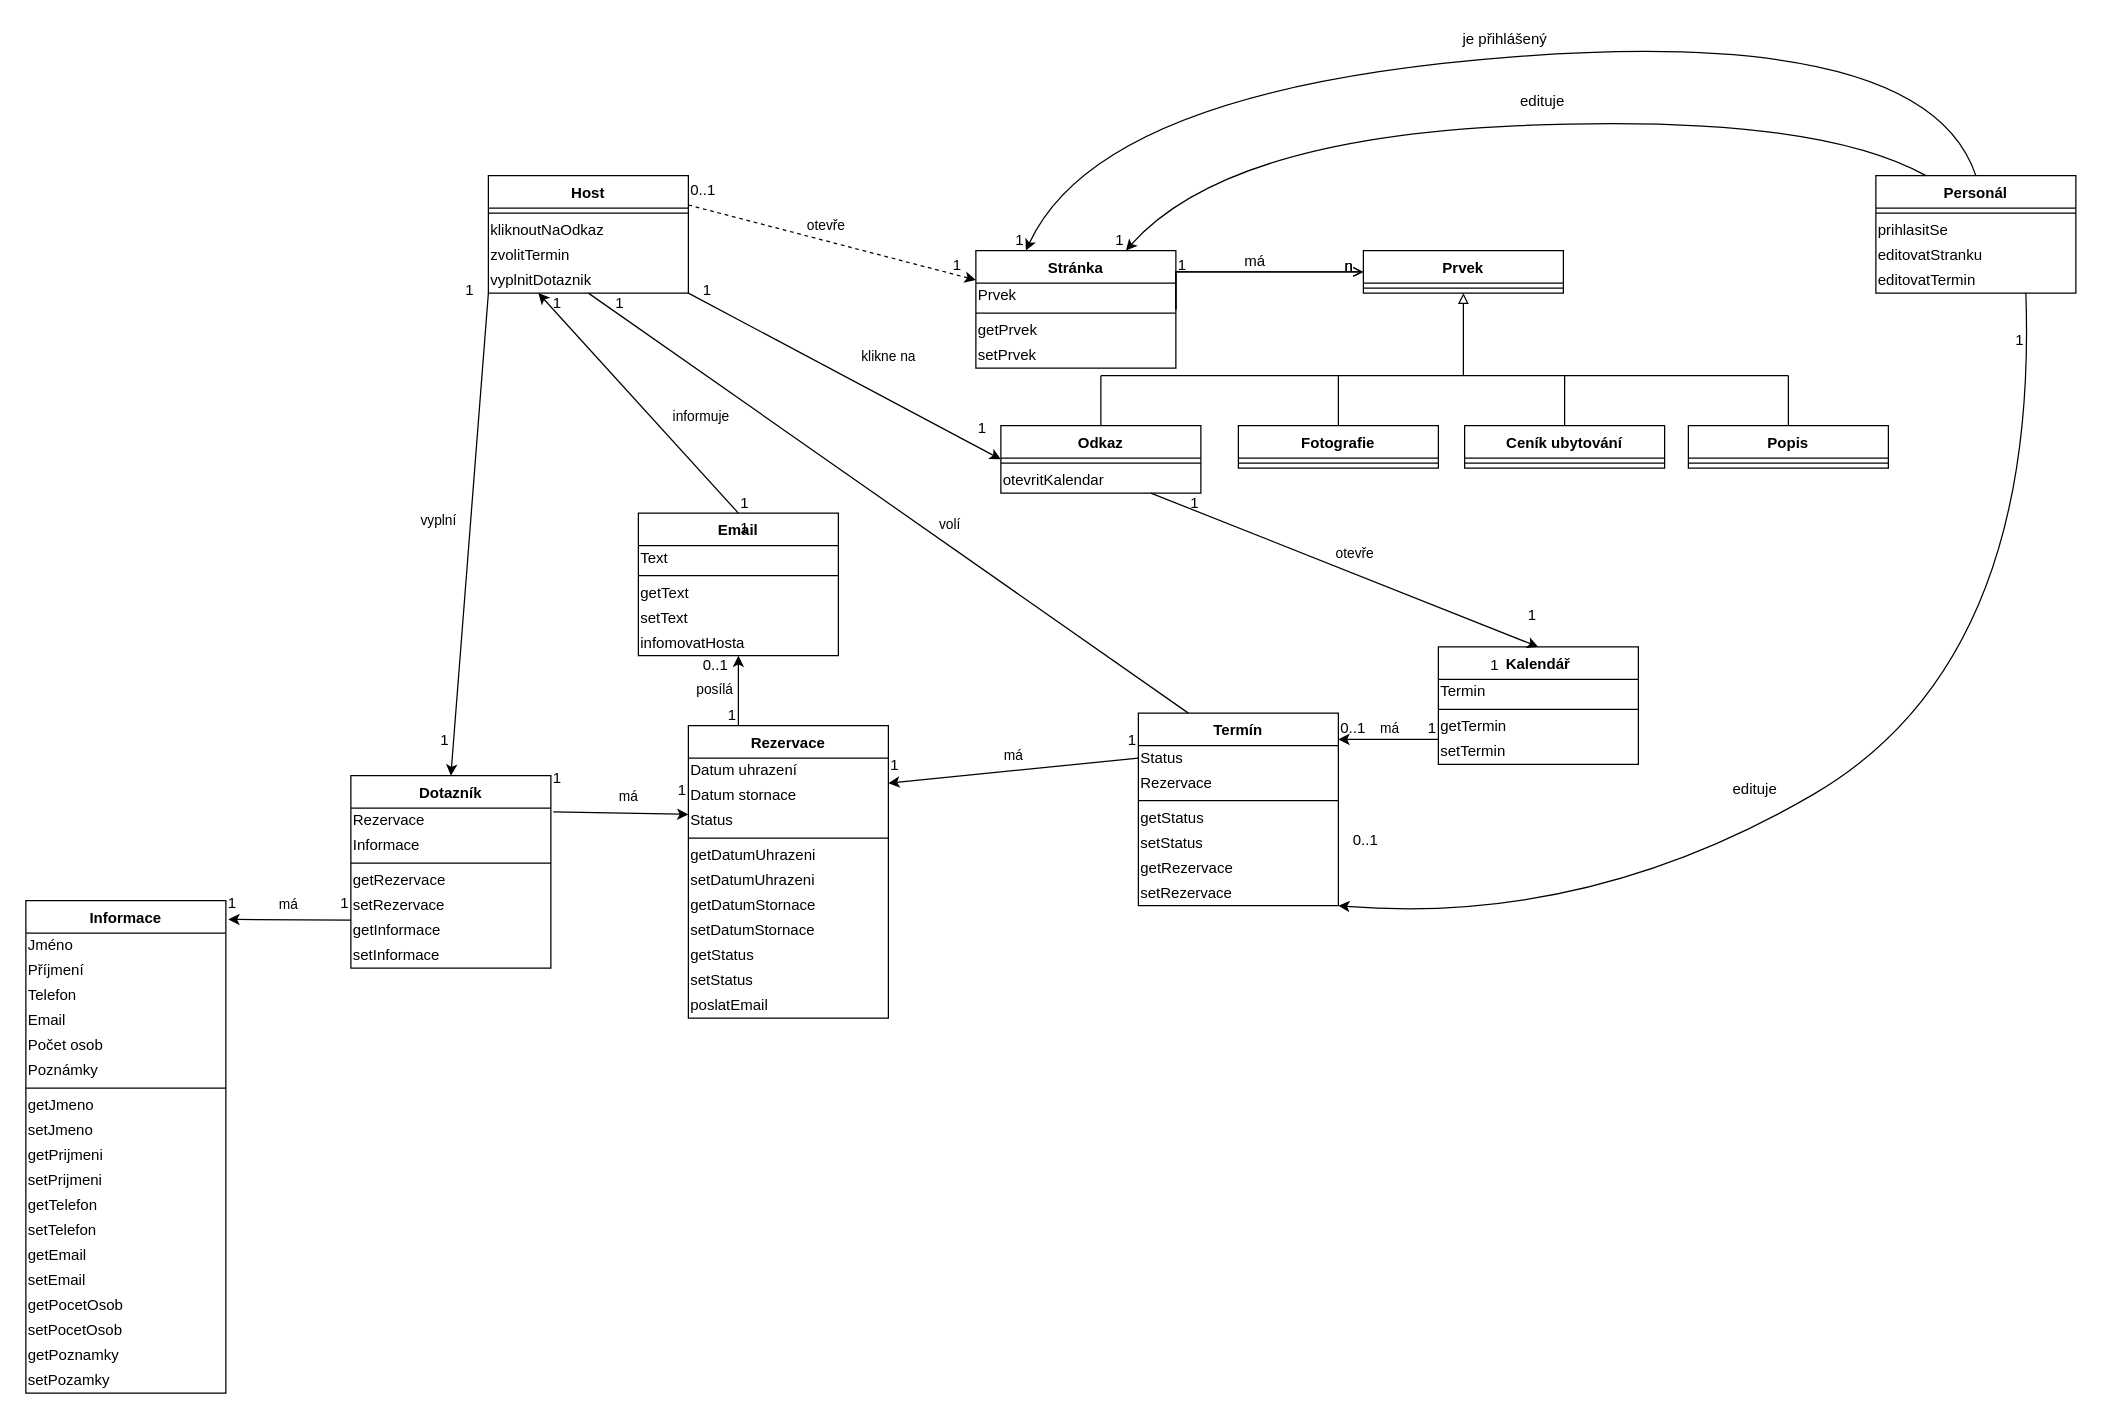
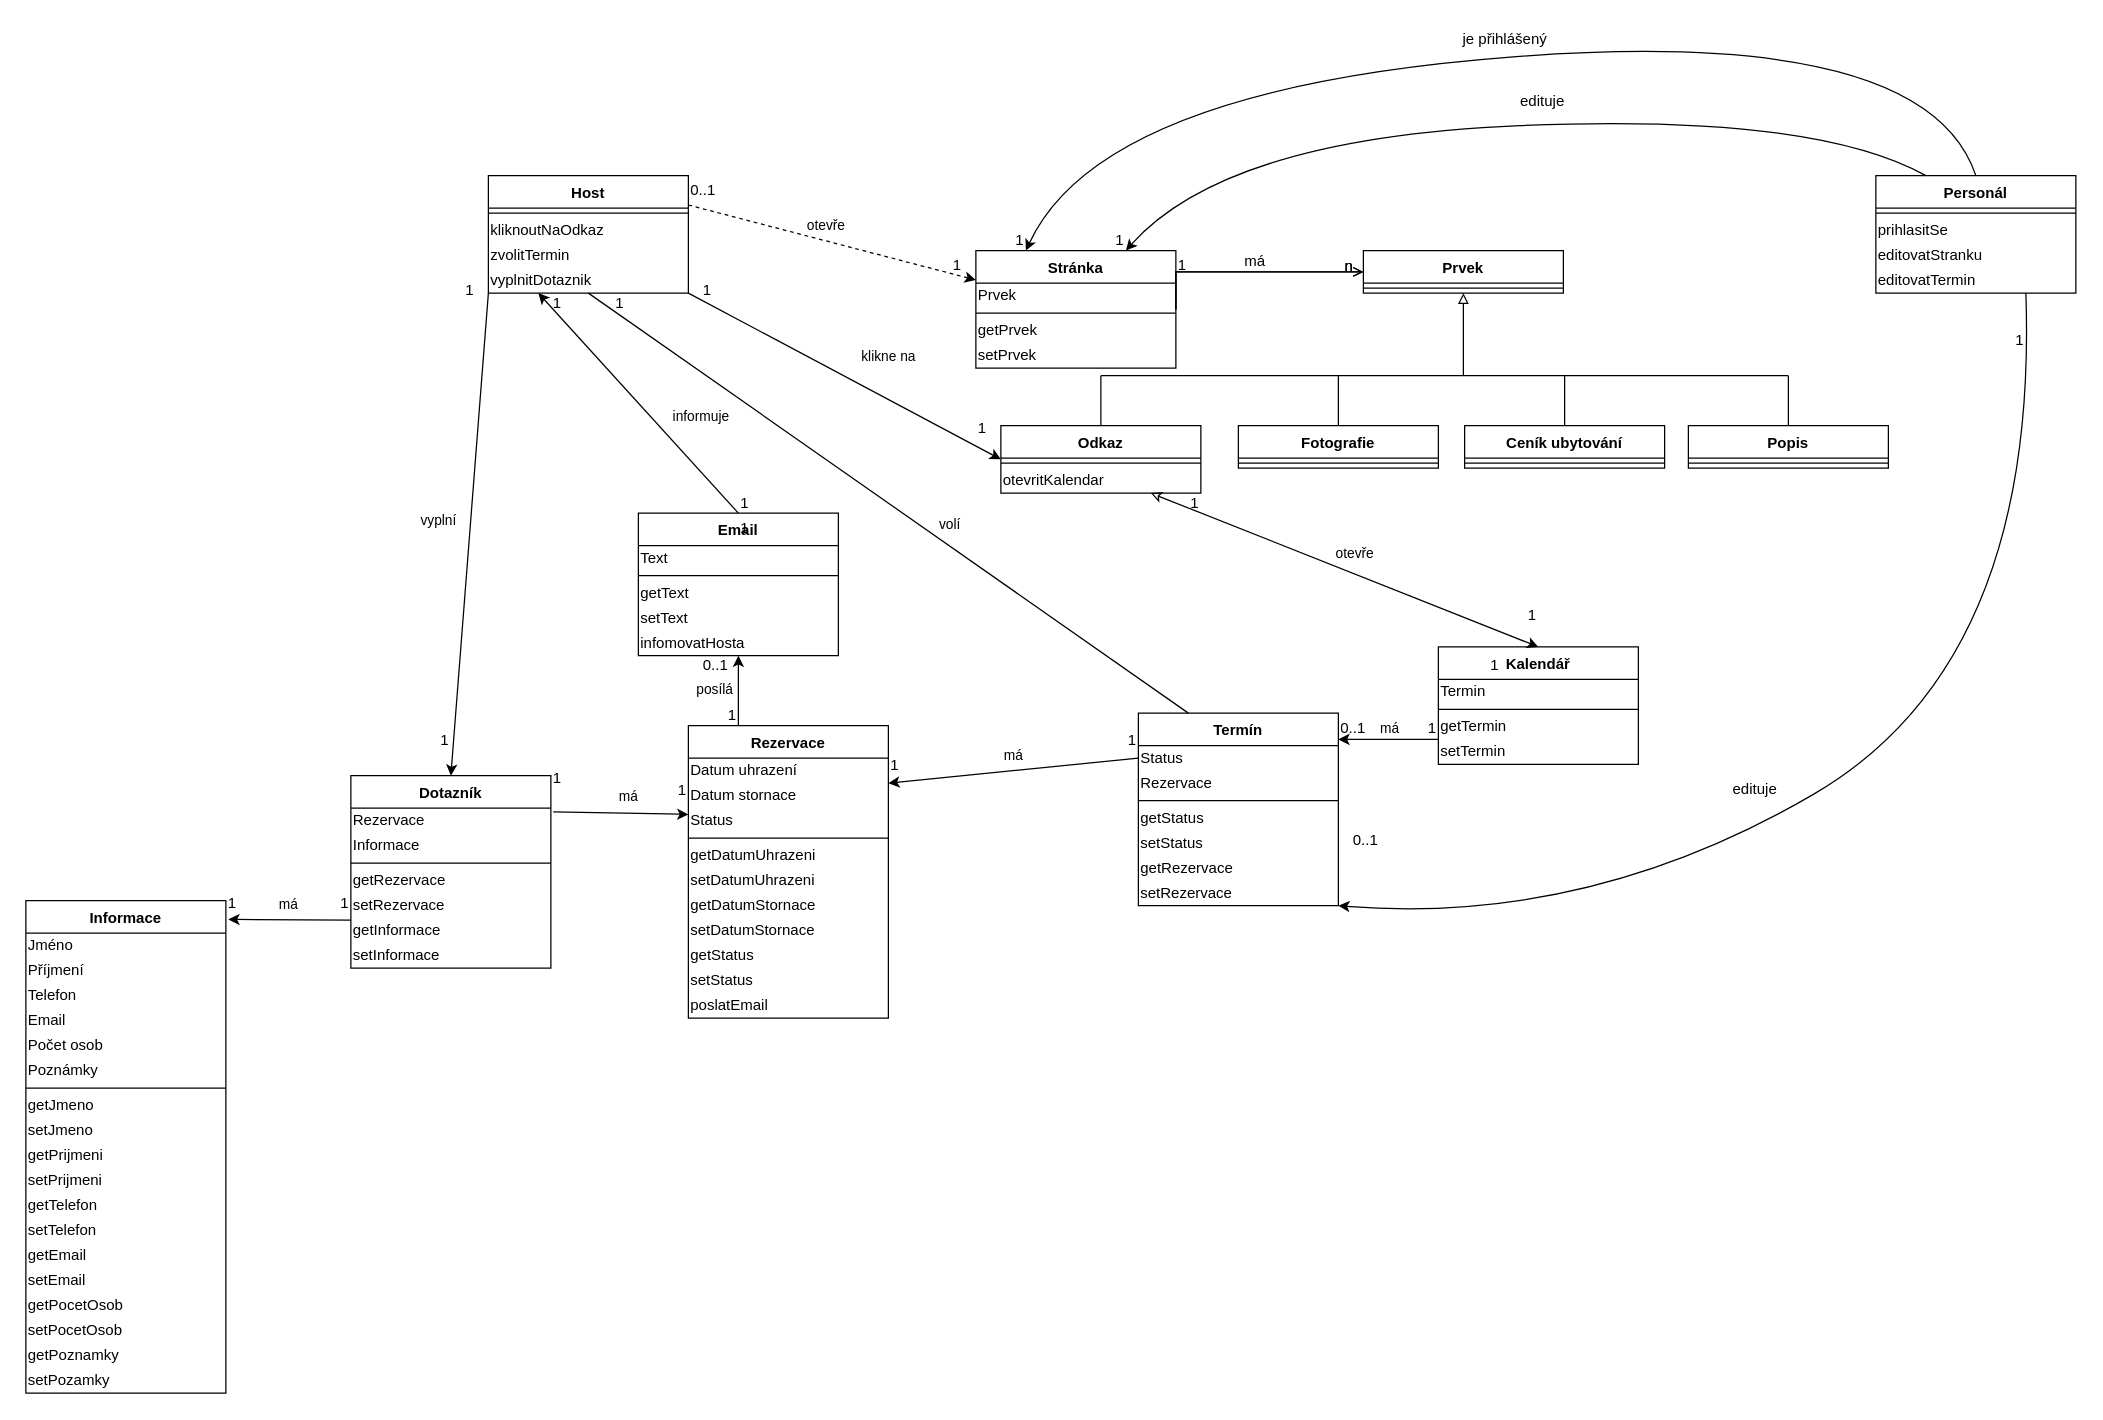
edge "Odkaz" -> "Kalendář": arrowhead none -> classic
